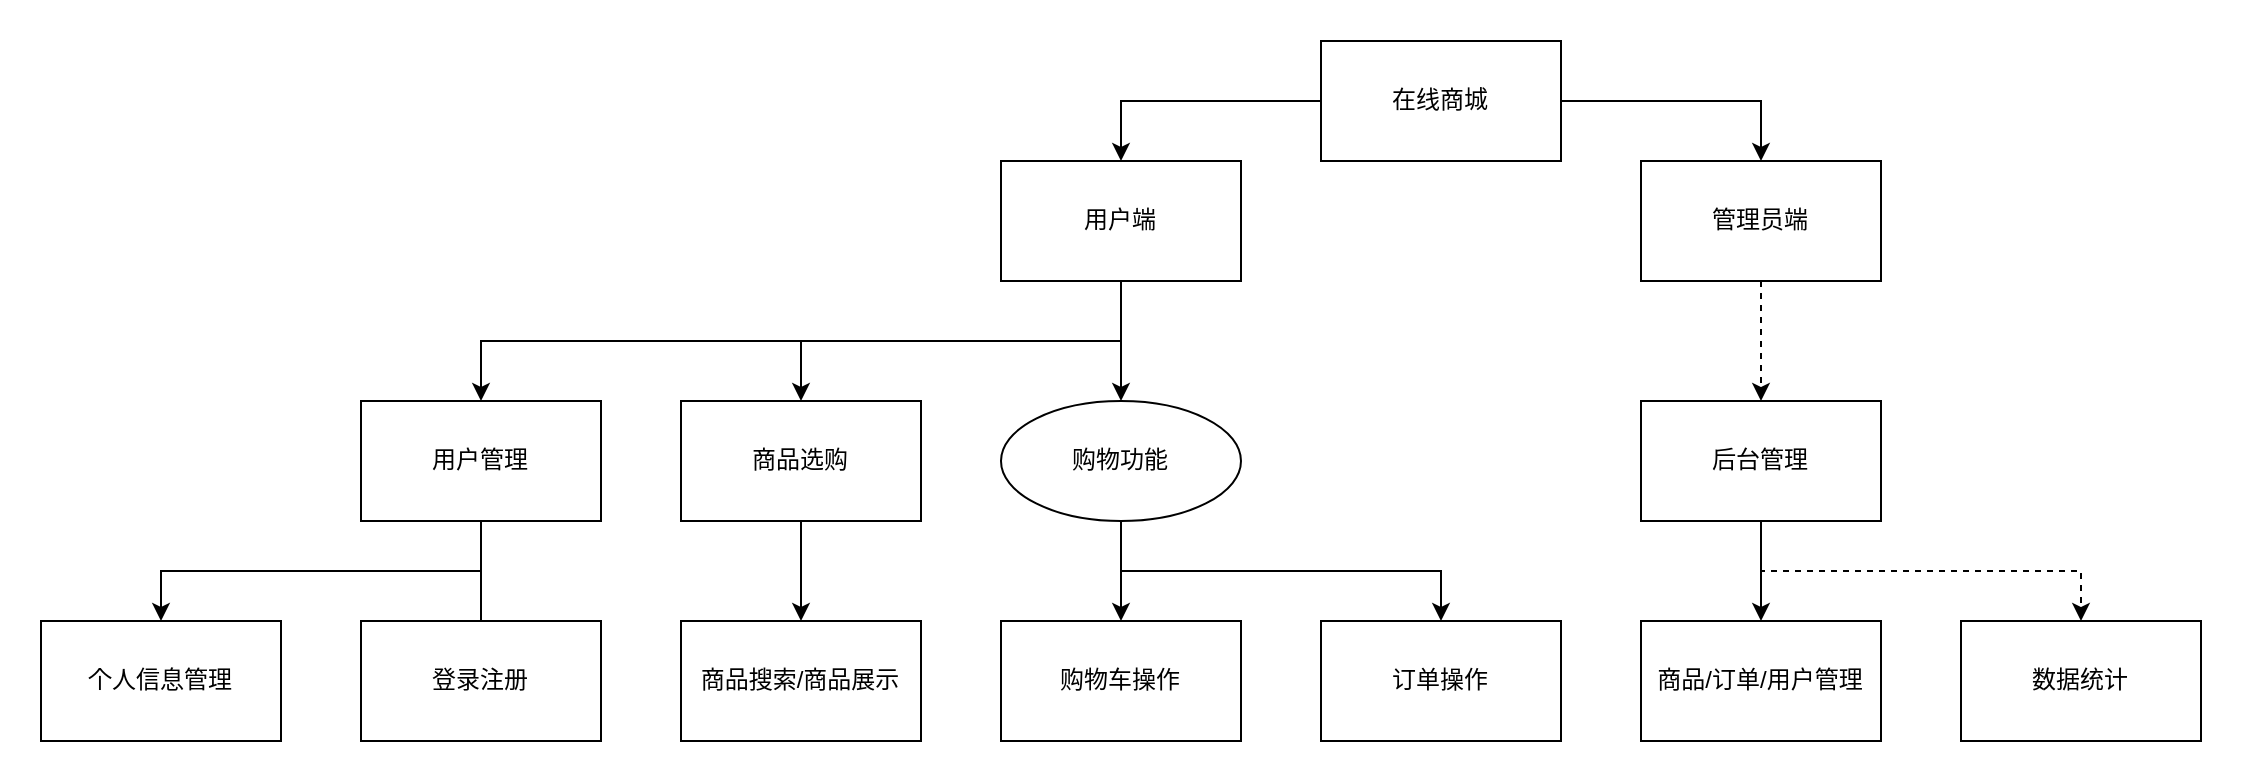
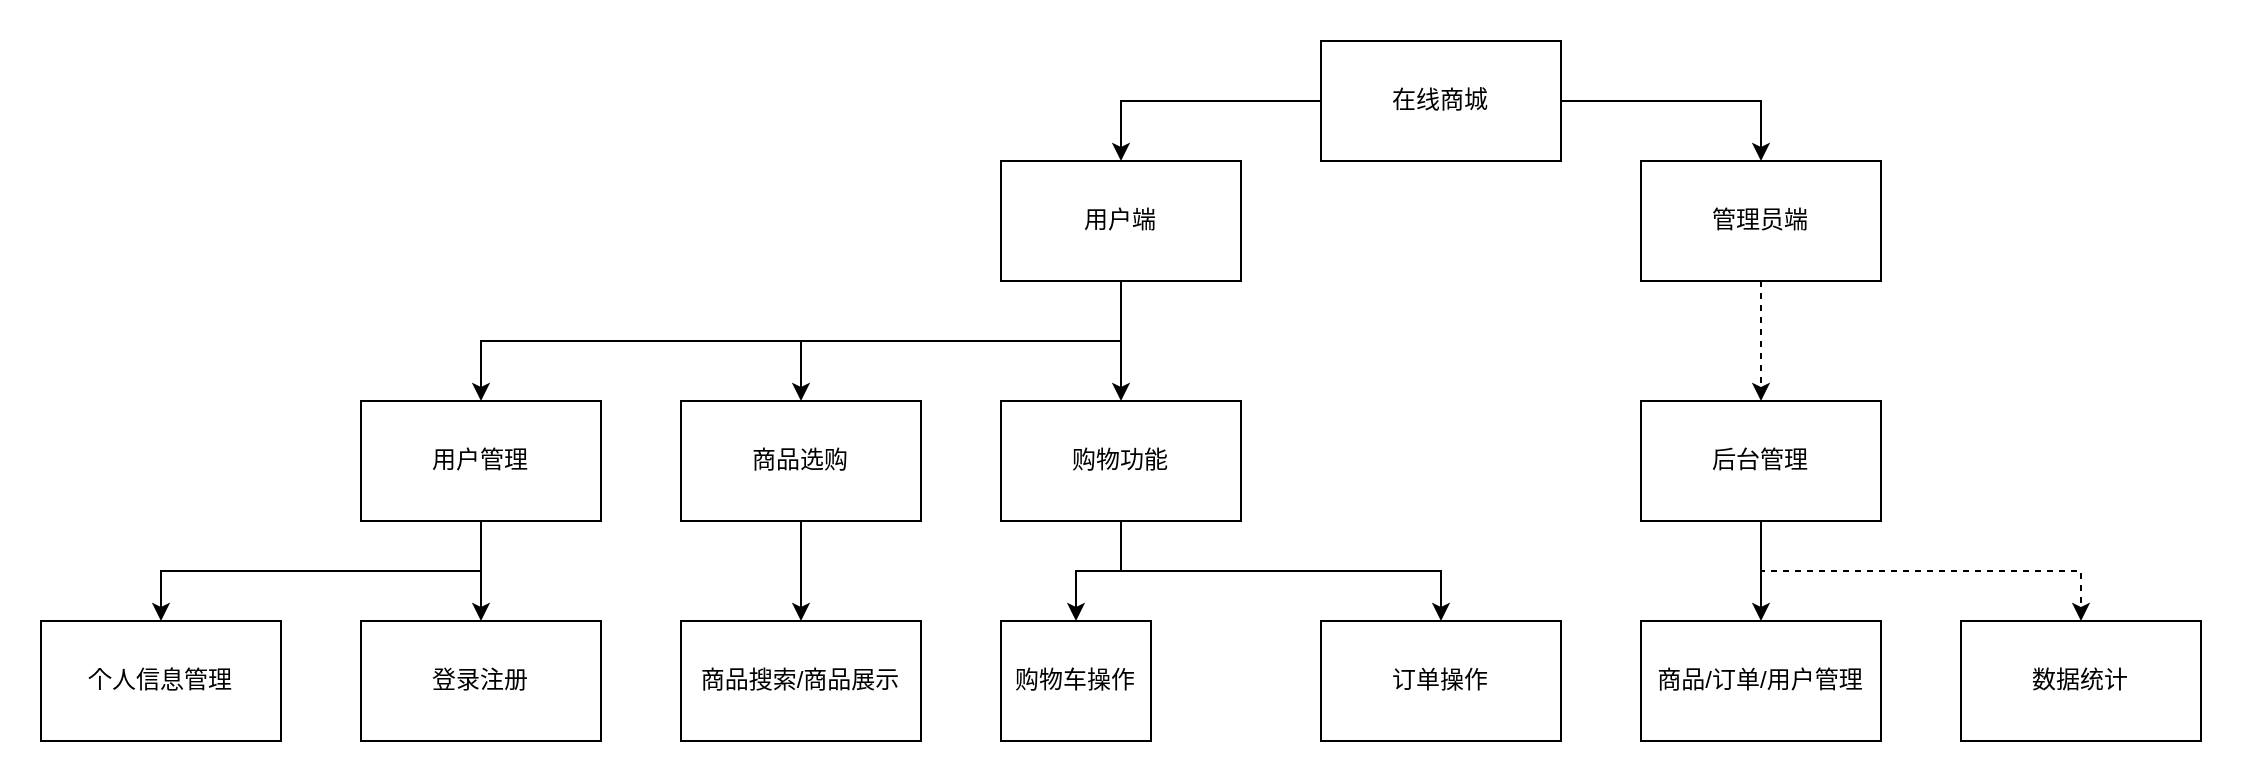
node "购物功能": shape ellipse -> rectangle
edge "用户管理" -- "登录注册": arrowhead none -> classic
node "购物车操作": size 240x120 -> 150x120
